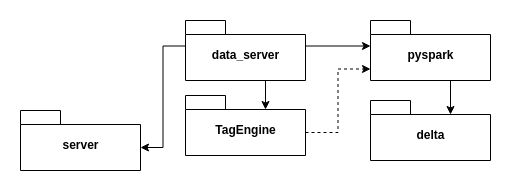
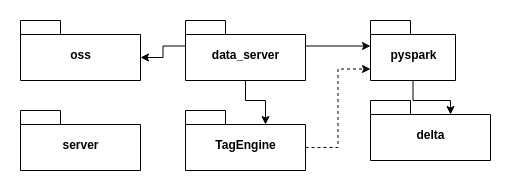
node "oss": added
node "pyspark": size 120x60 -> 85x60
edge "data_server" -> "oss": added
edge "data_server" -> "server": removed
node "TagEngine": moved (246, 126) -> (246, 141)
